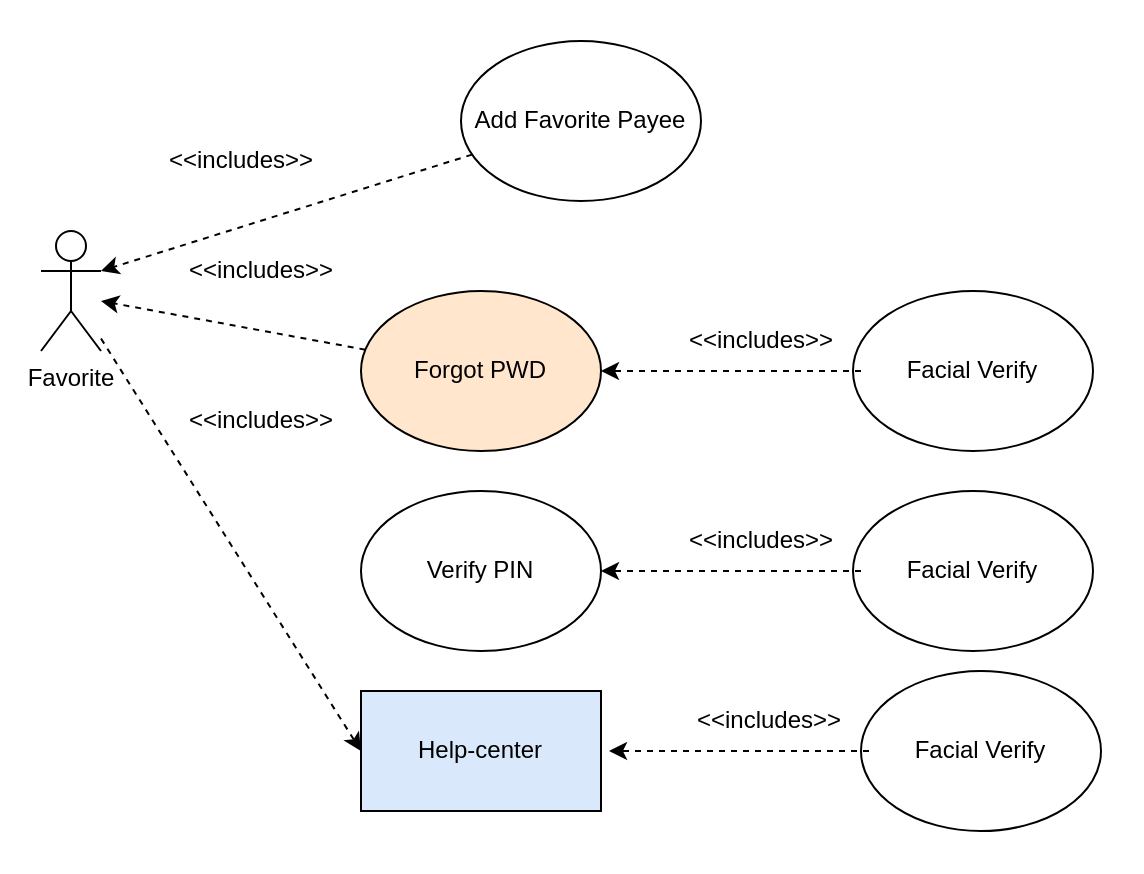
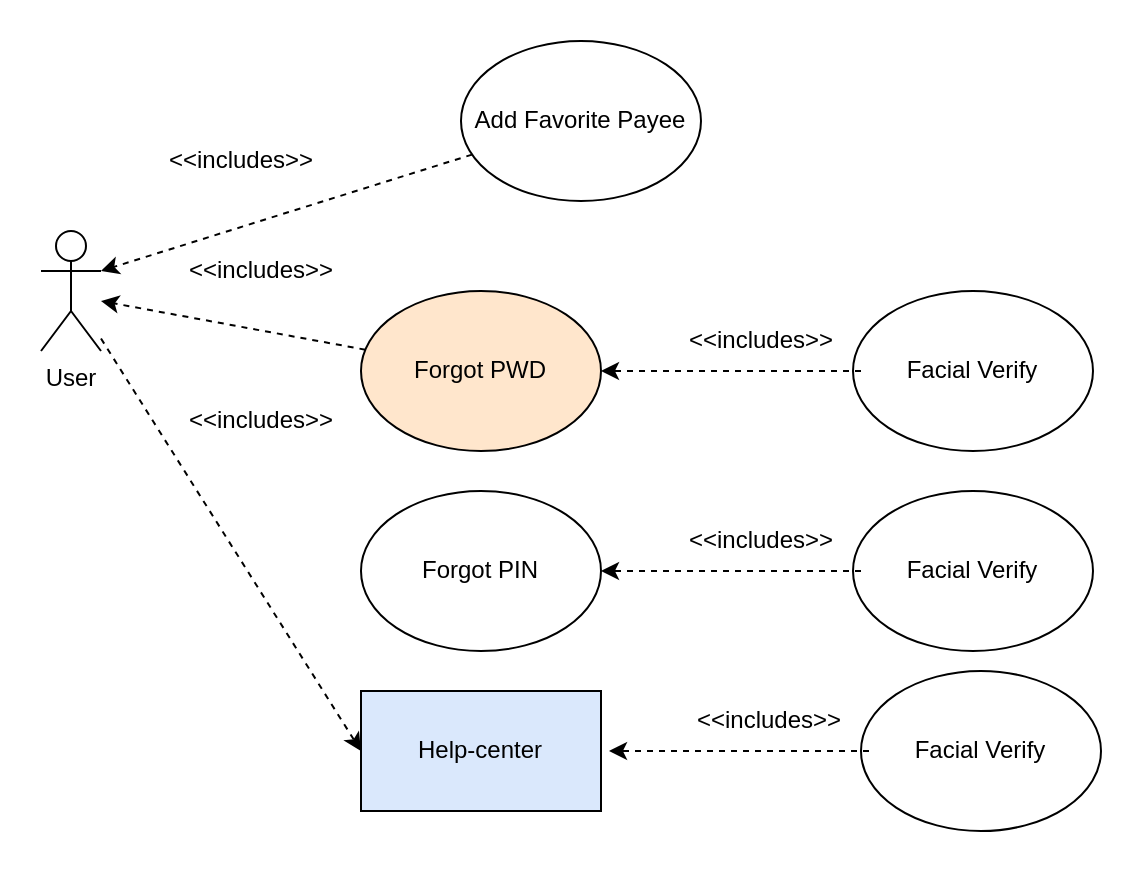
node "Favorite": label "Favorite" -> "User"
node "Verify PIN": label "Verify PIN" -> "Forgot PIN"
